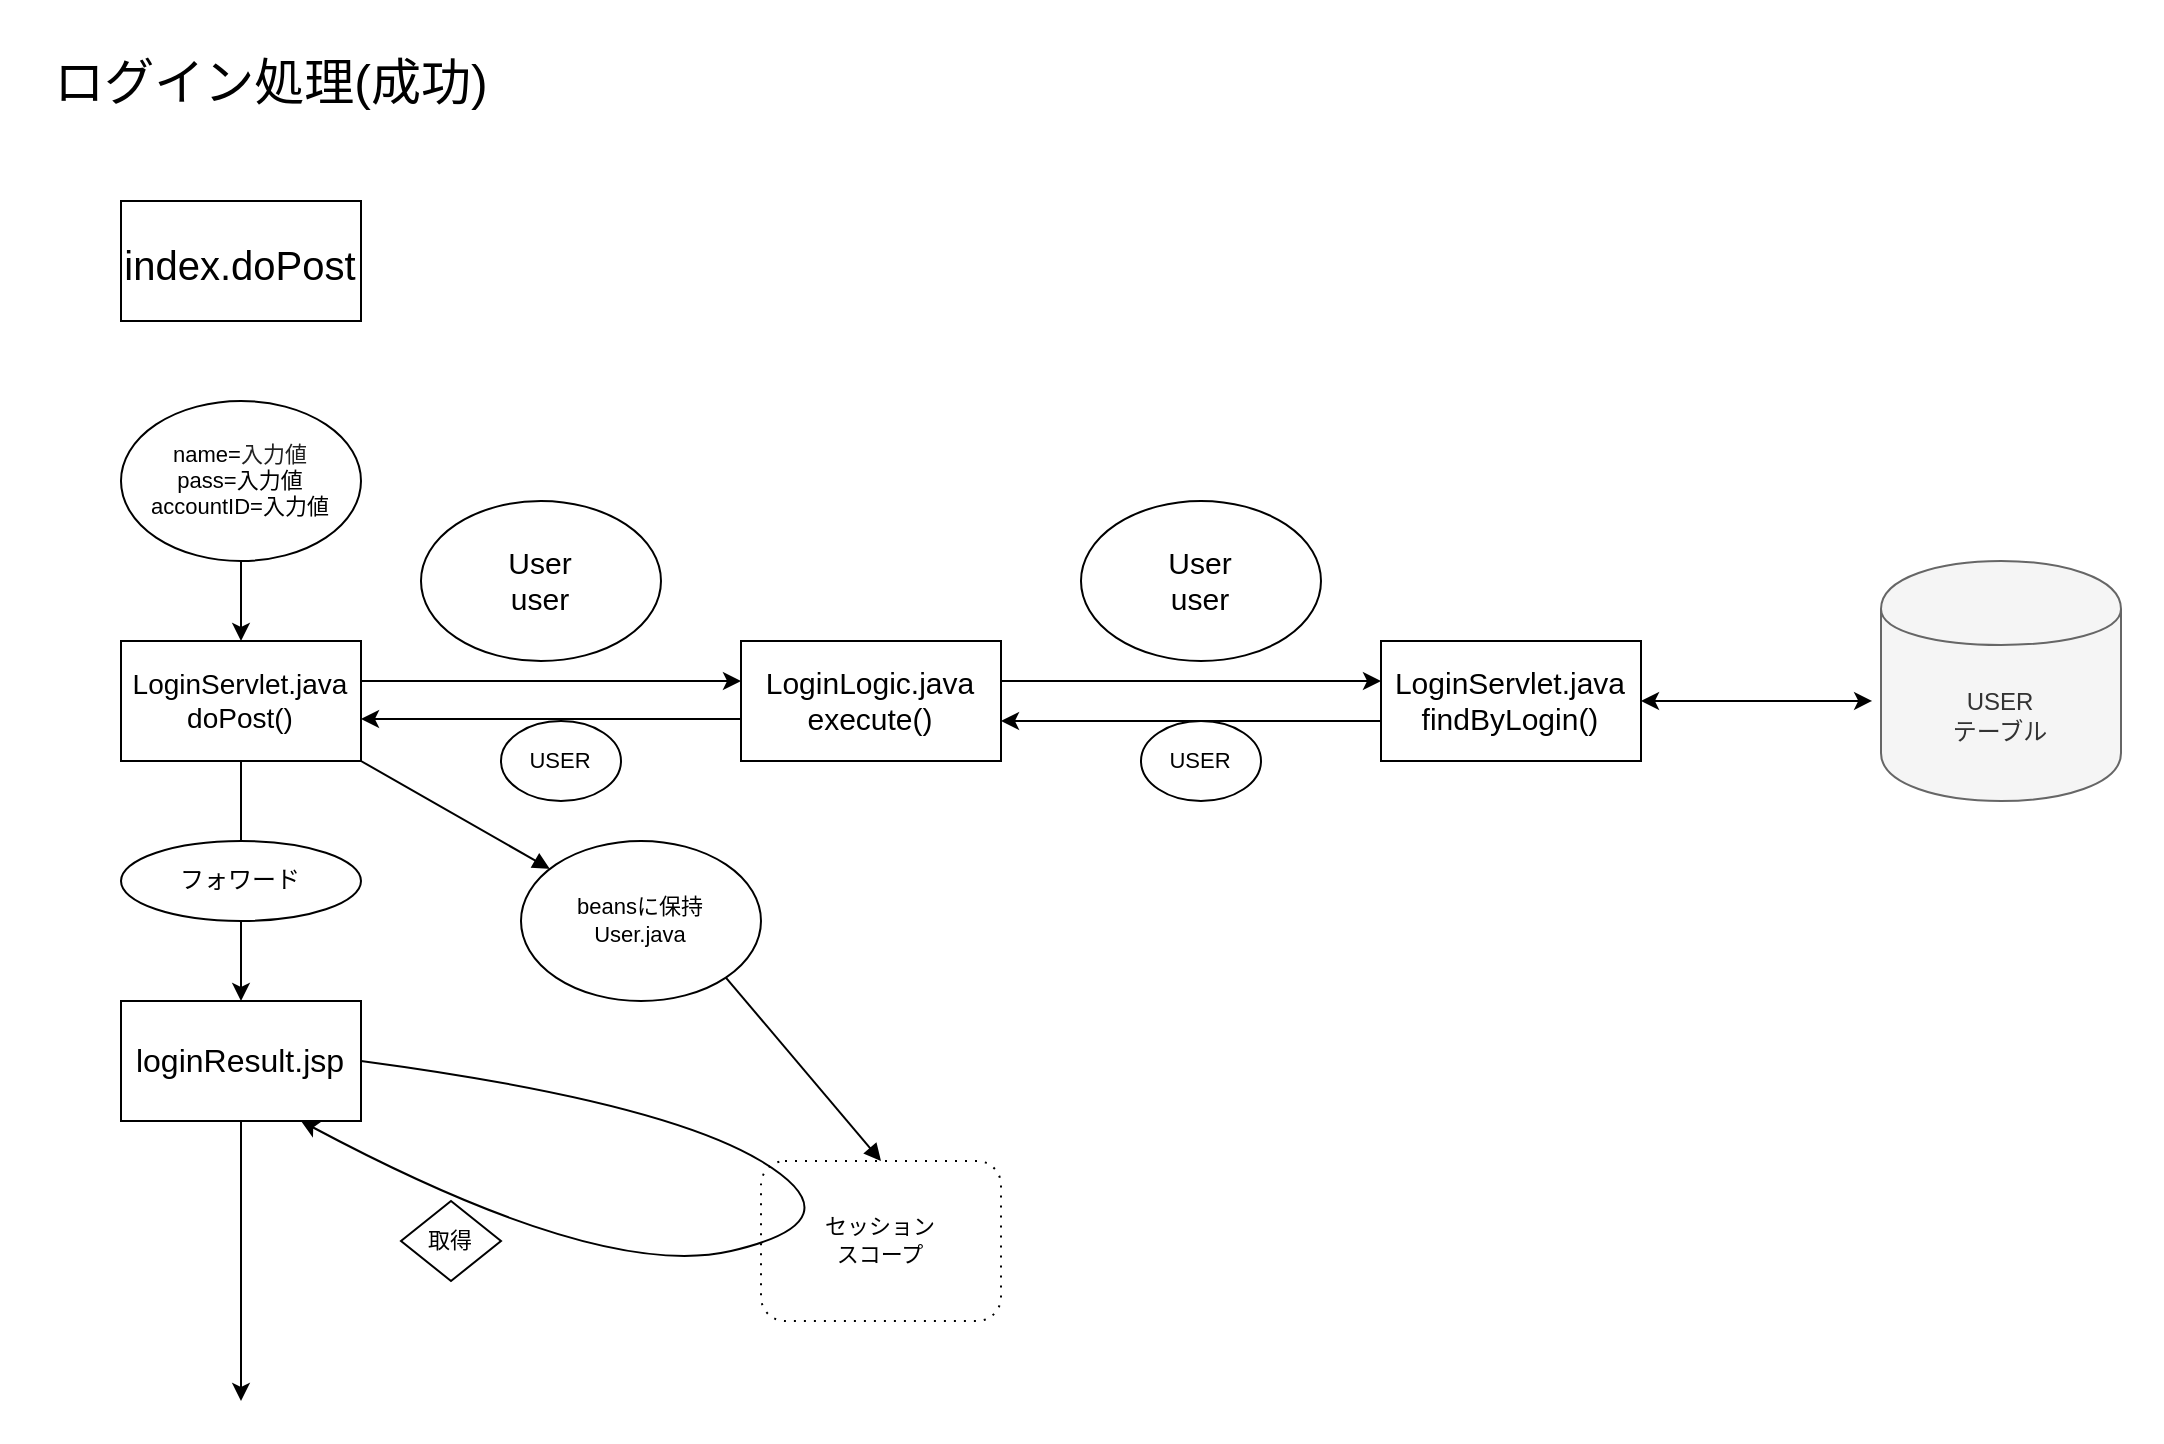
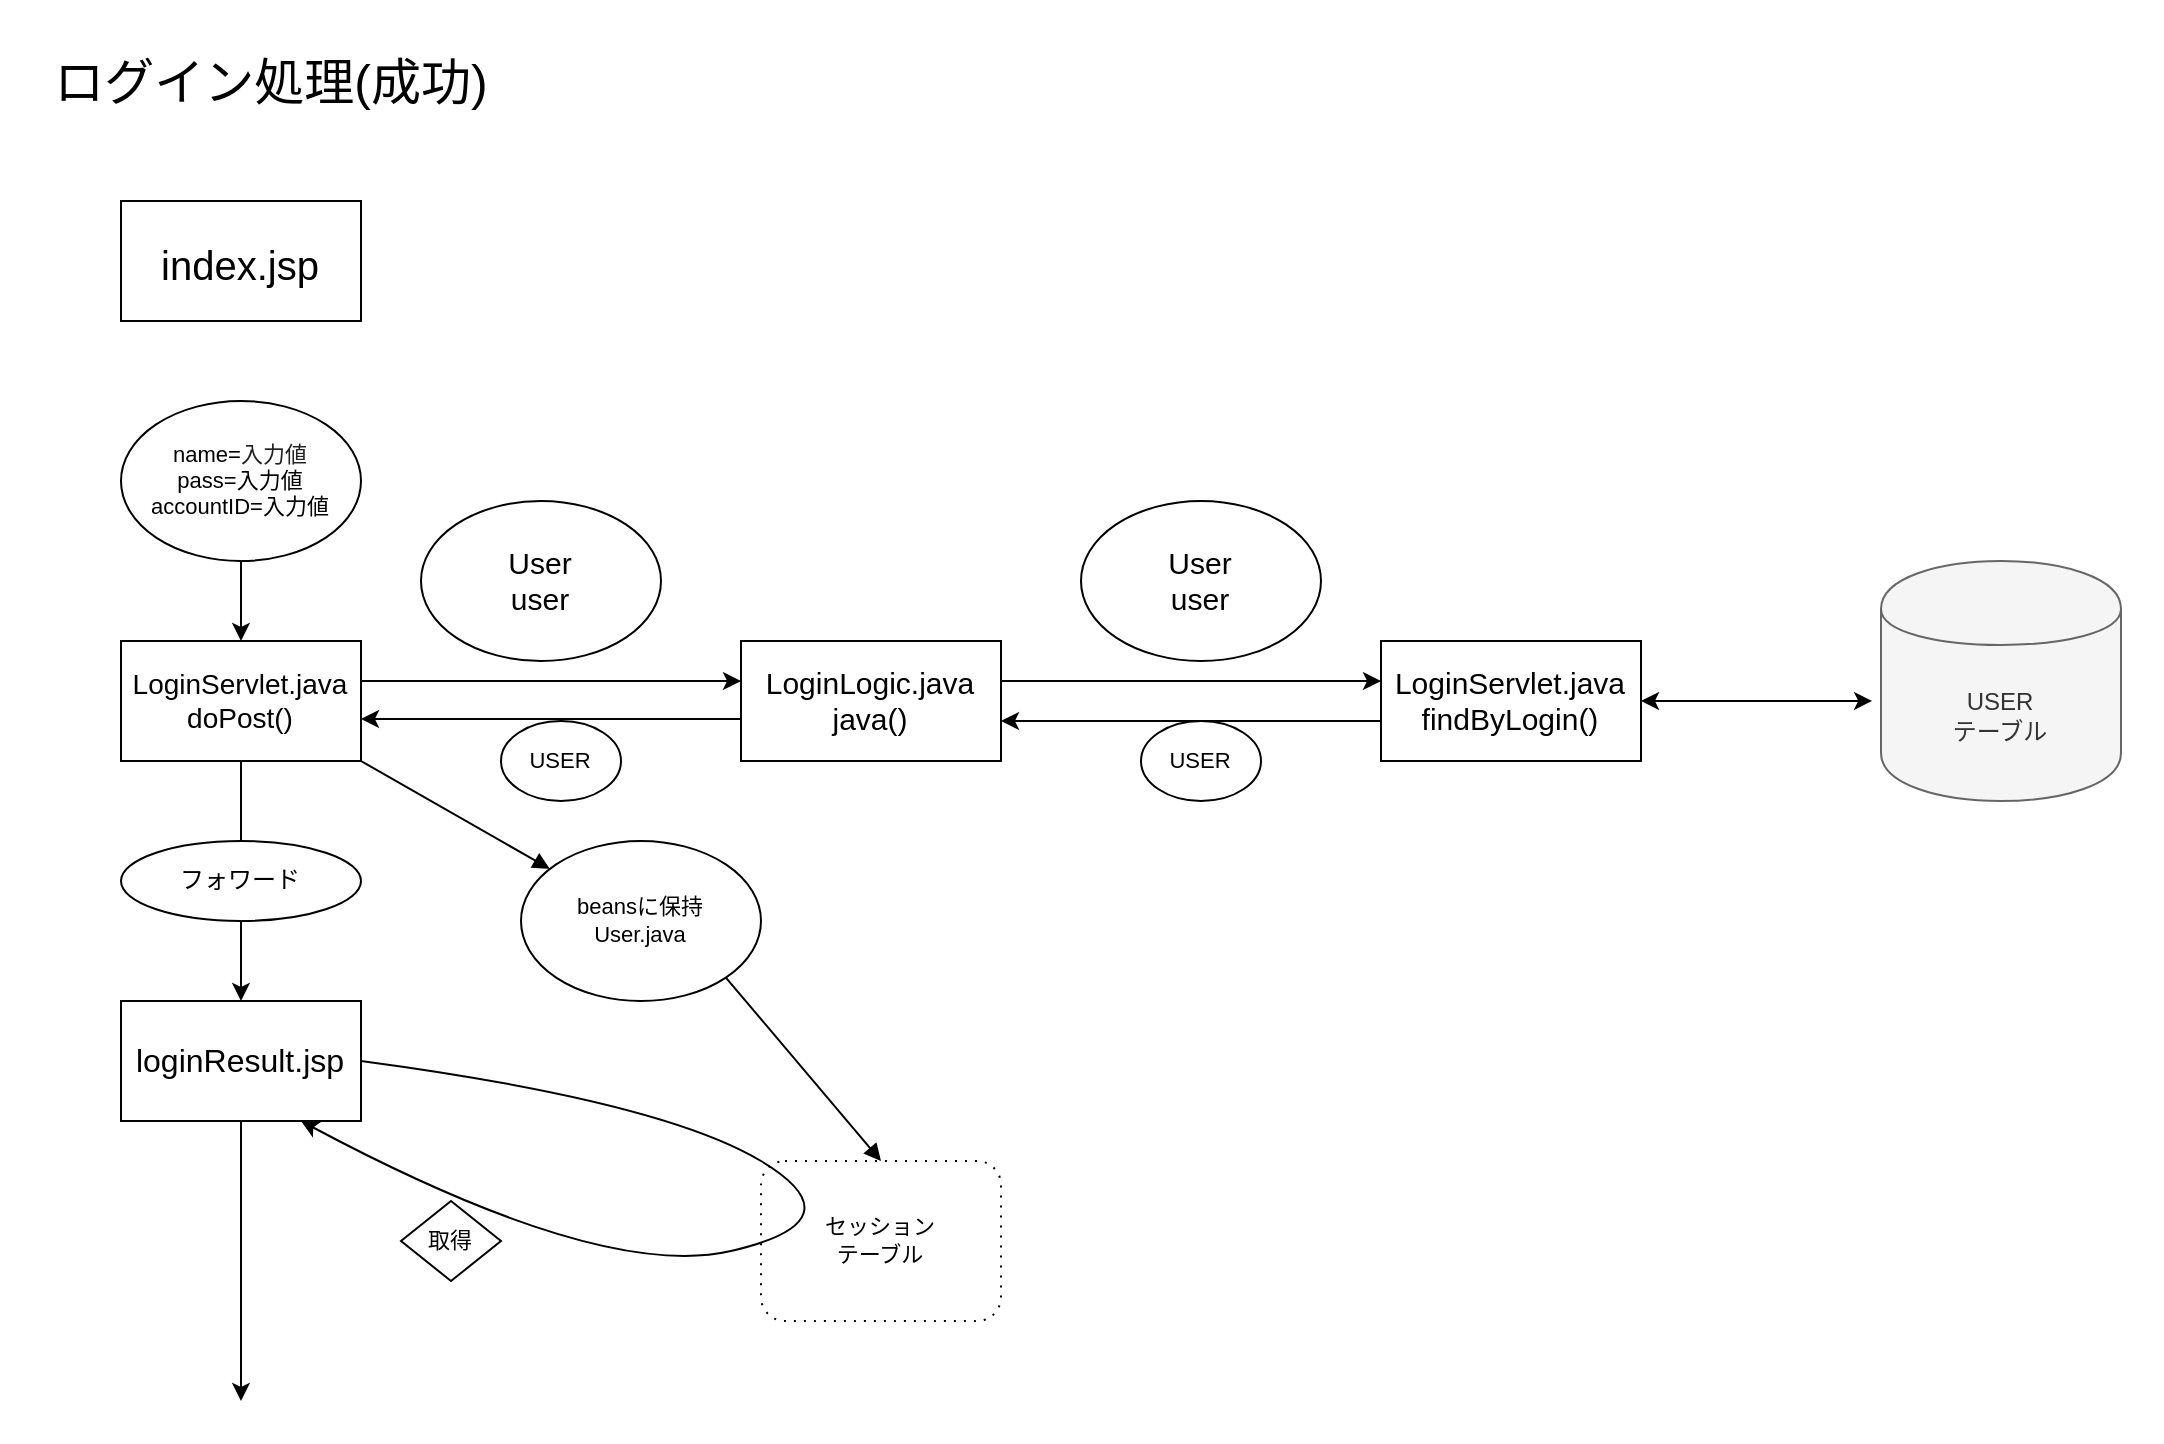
node "index.doPost": label "index.doPost" -> "index.jsp"
node "LoginLogic.javaexecute()": label "LoginLogic.javaexecute()" -> "LoginLogic.javajava()"
node "セッション スコープ": label "セッション スコープ" -> "セッション テーブル"
